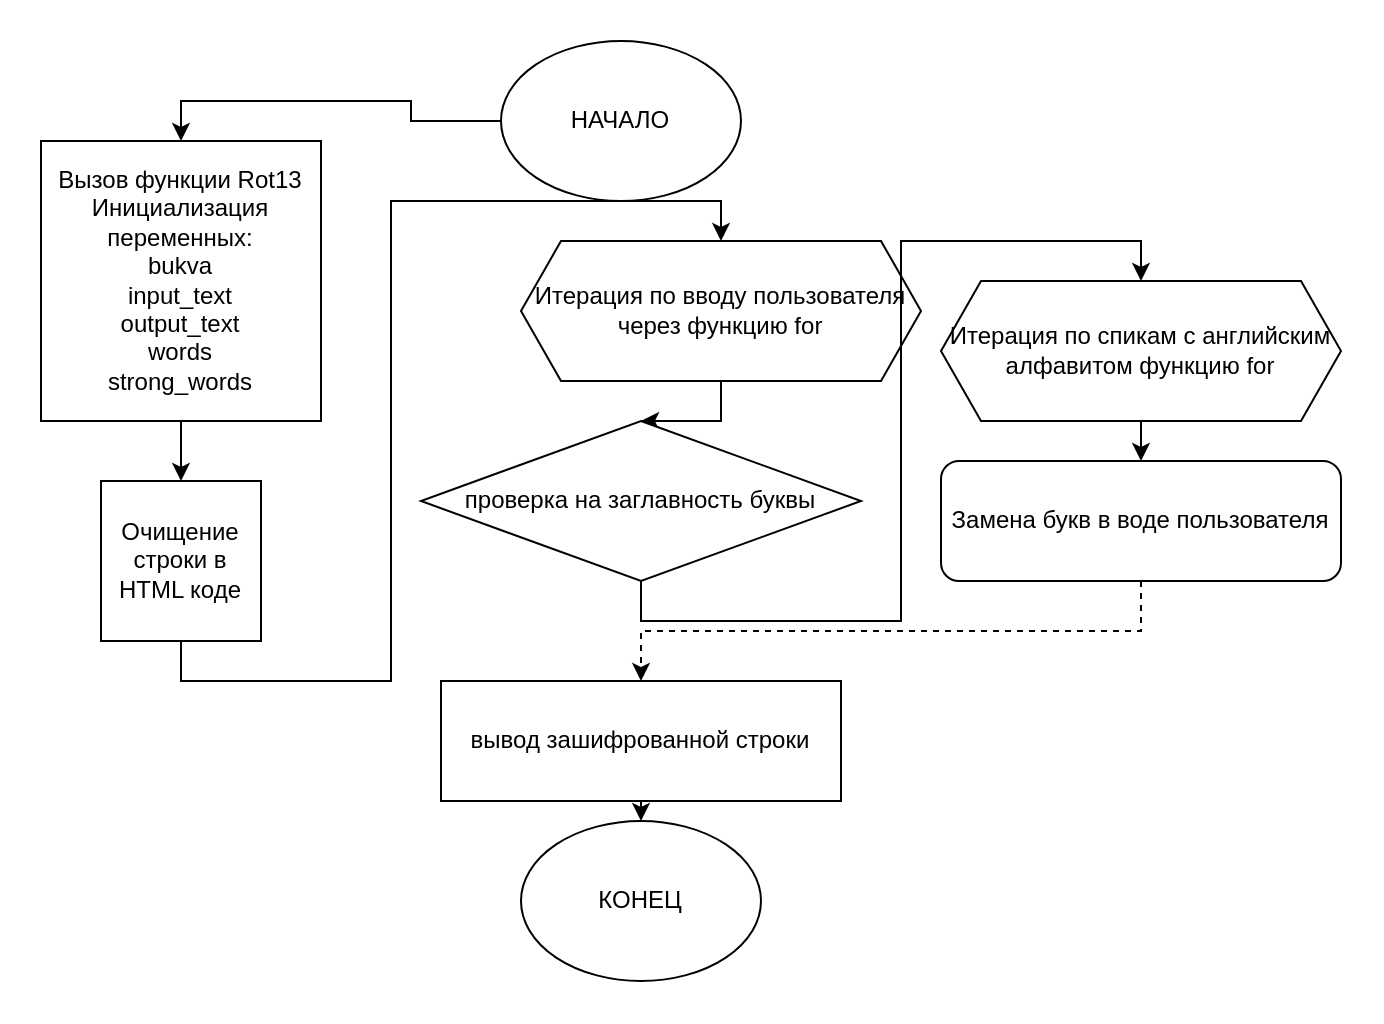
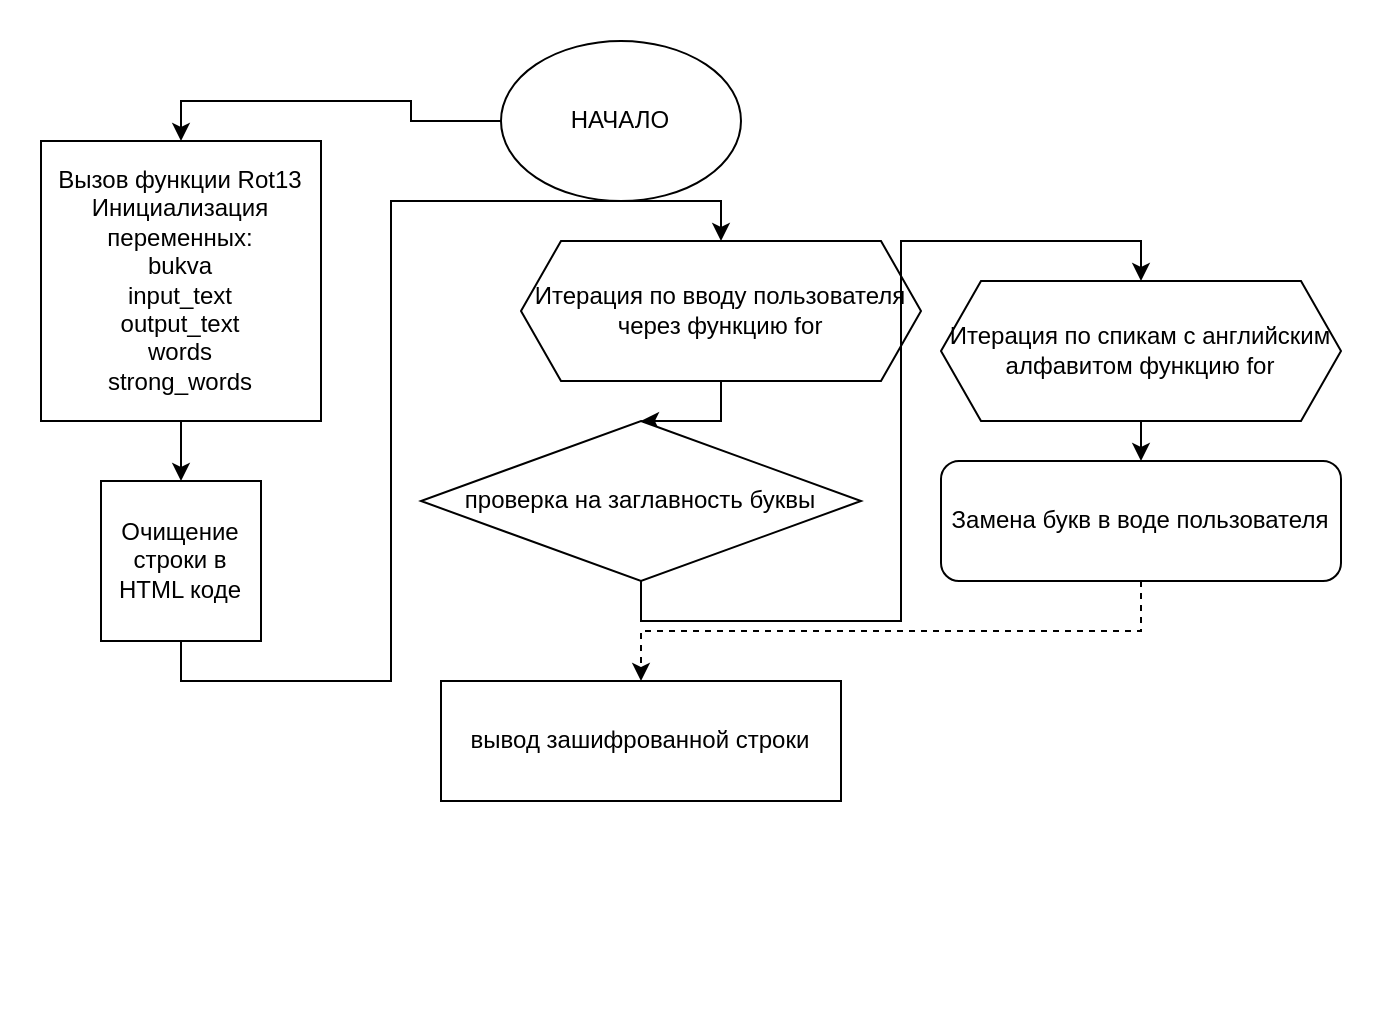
edge "вывод зашифрованной строки" -> "КОНЕЦ": removed
node "КОНЕЦ": removed
